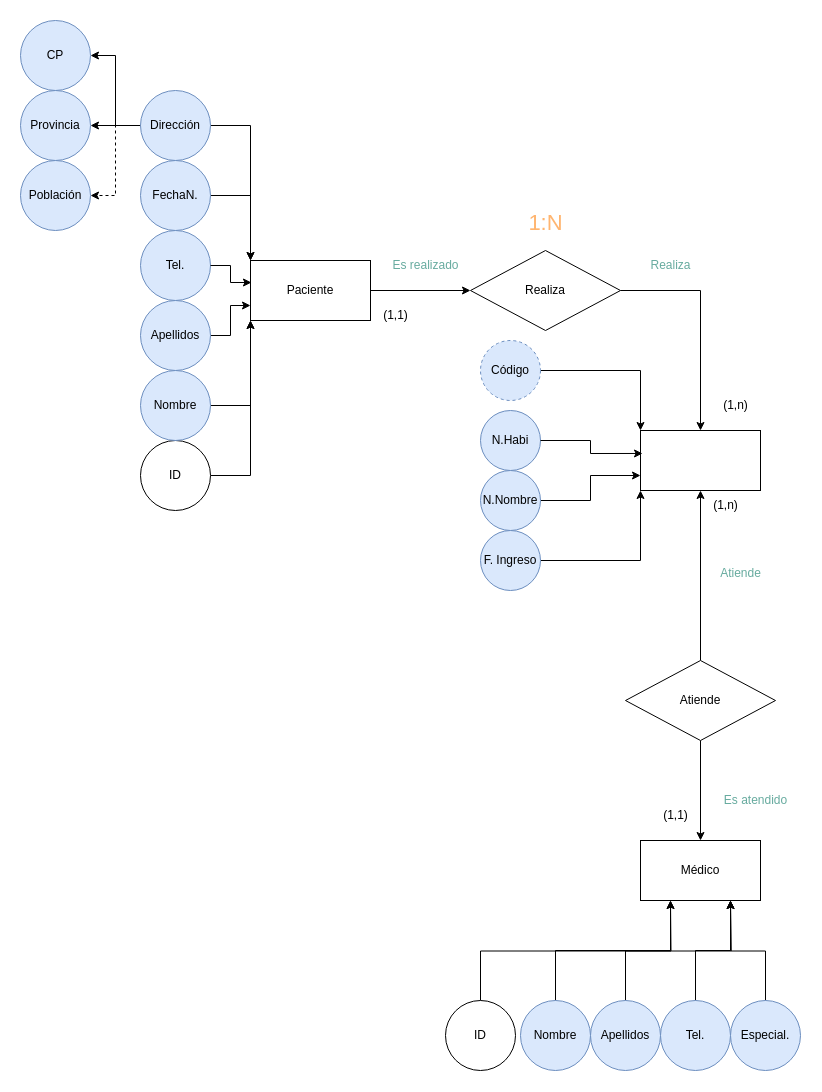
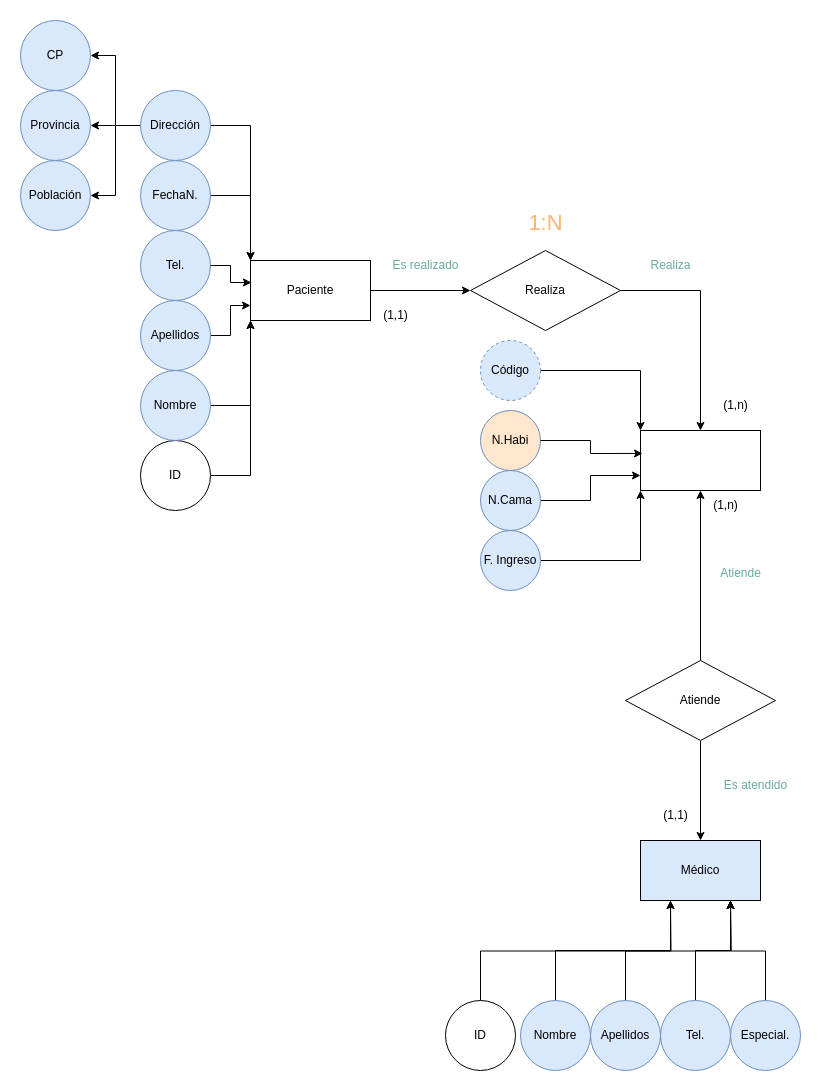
edge "Dirección" -> "Población": style dashed -> solid
node "N.Habi": fillcolor #dae8fc -> #ffe6cc
node "N.Nombre": label "N.Nombre" -> "N.Cama"
node "Es atendido": moved (756, 801) -> (756, 786)
node "Médico": fillcolor #ffffff -> #dae8fc
